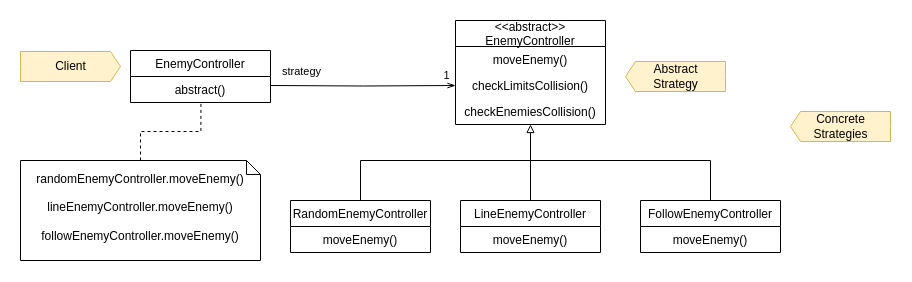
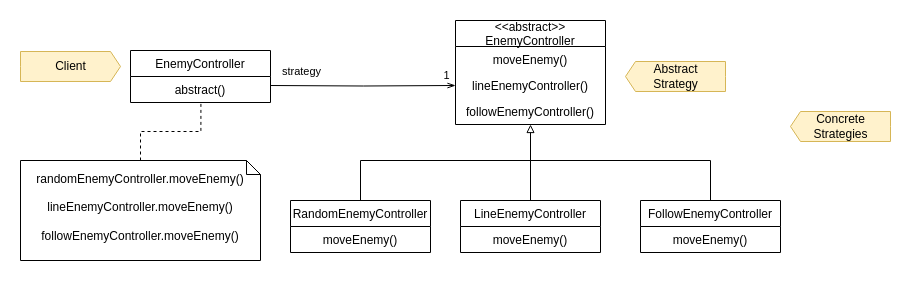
node "checkLimitsCollision()": label "checkLimitsCollision()" -> "lineEnemyController()"
node "checkEnemiesCollision()": label "checkEnemiesCollision()" -> "followEnemyController()"
